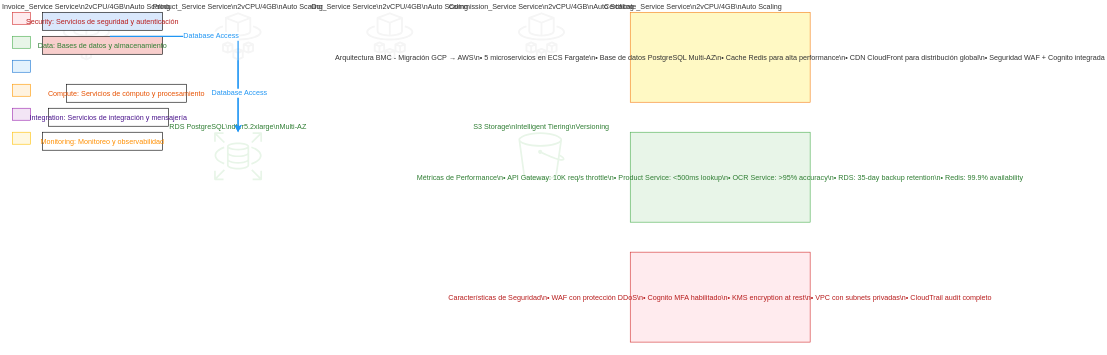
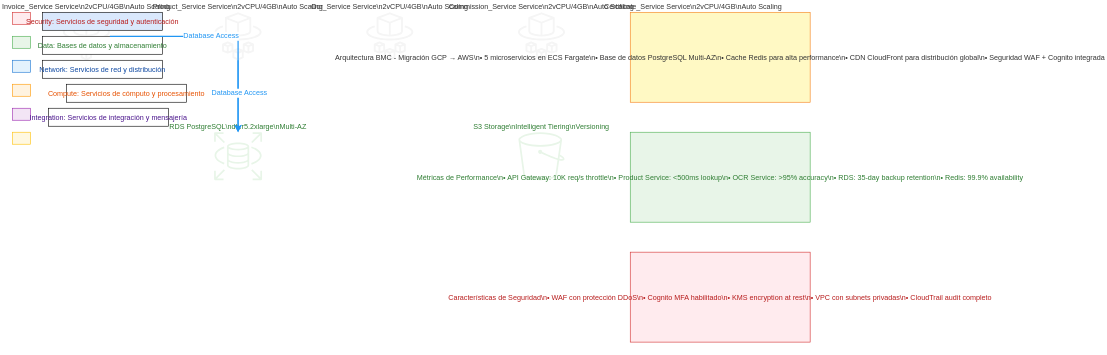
node "Data: Bases de datos y almacenamiento": fillcolor #f8cecc -> #ffffff
node "Network: Servicios de red y distribución": added
node "Monitoring: Monitoreo y observabilidad": removed
